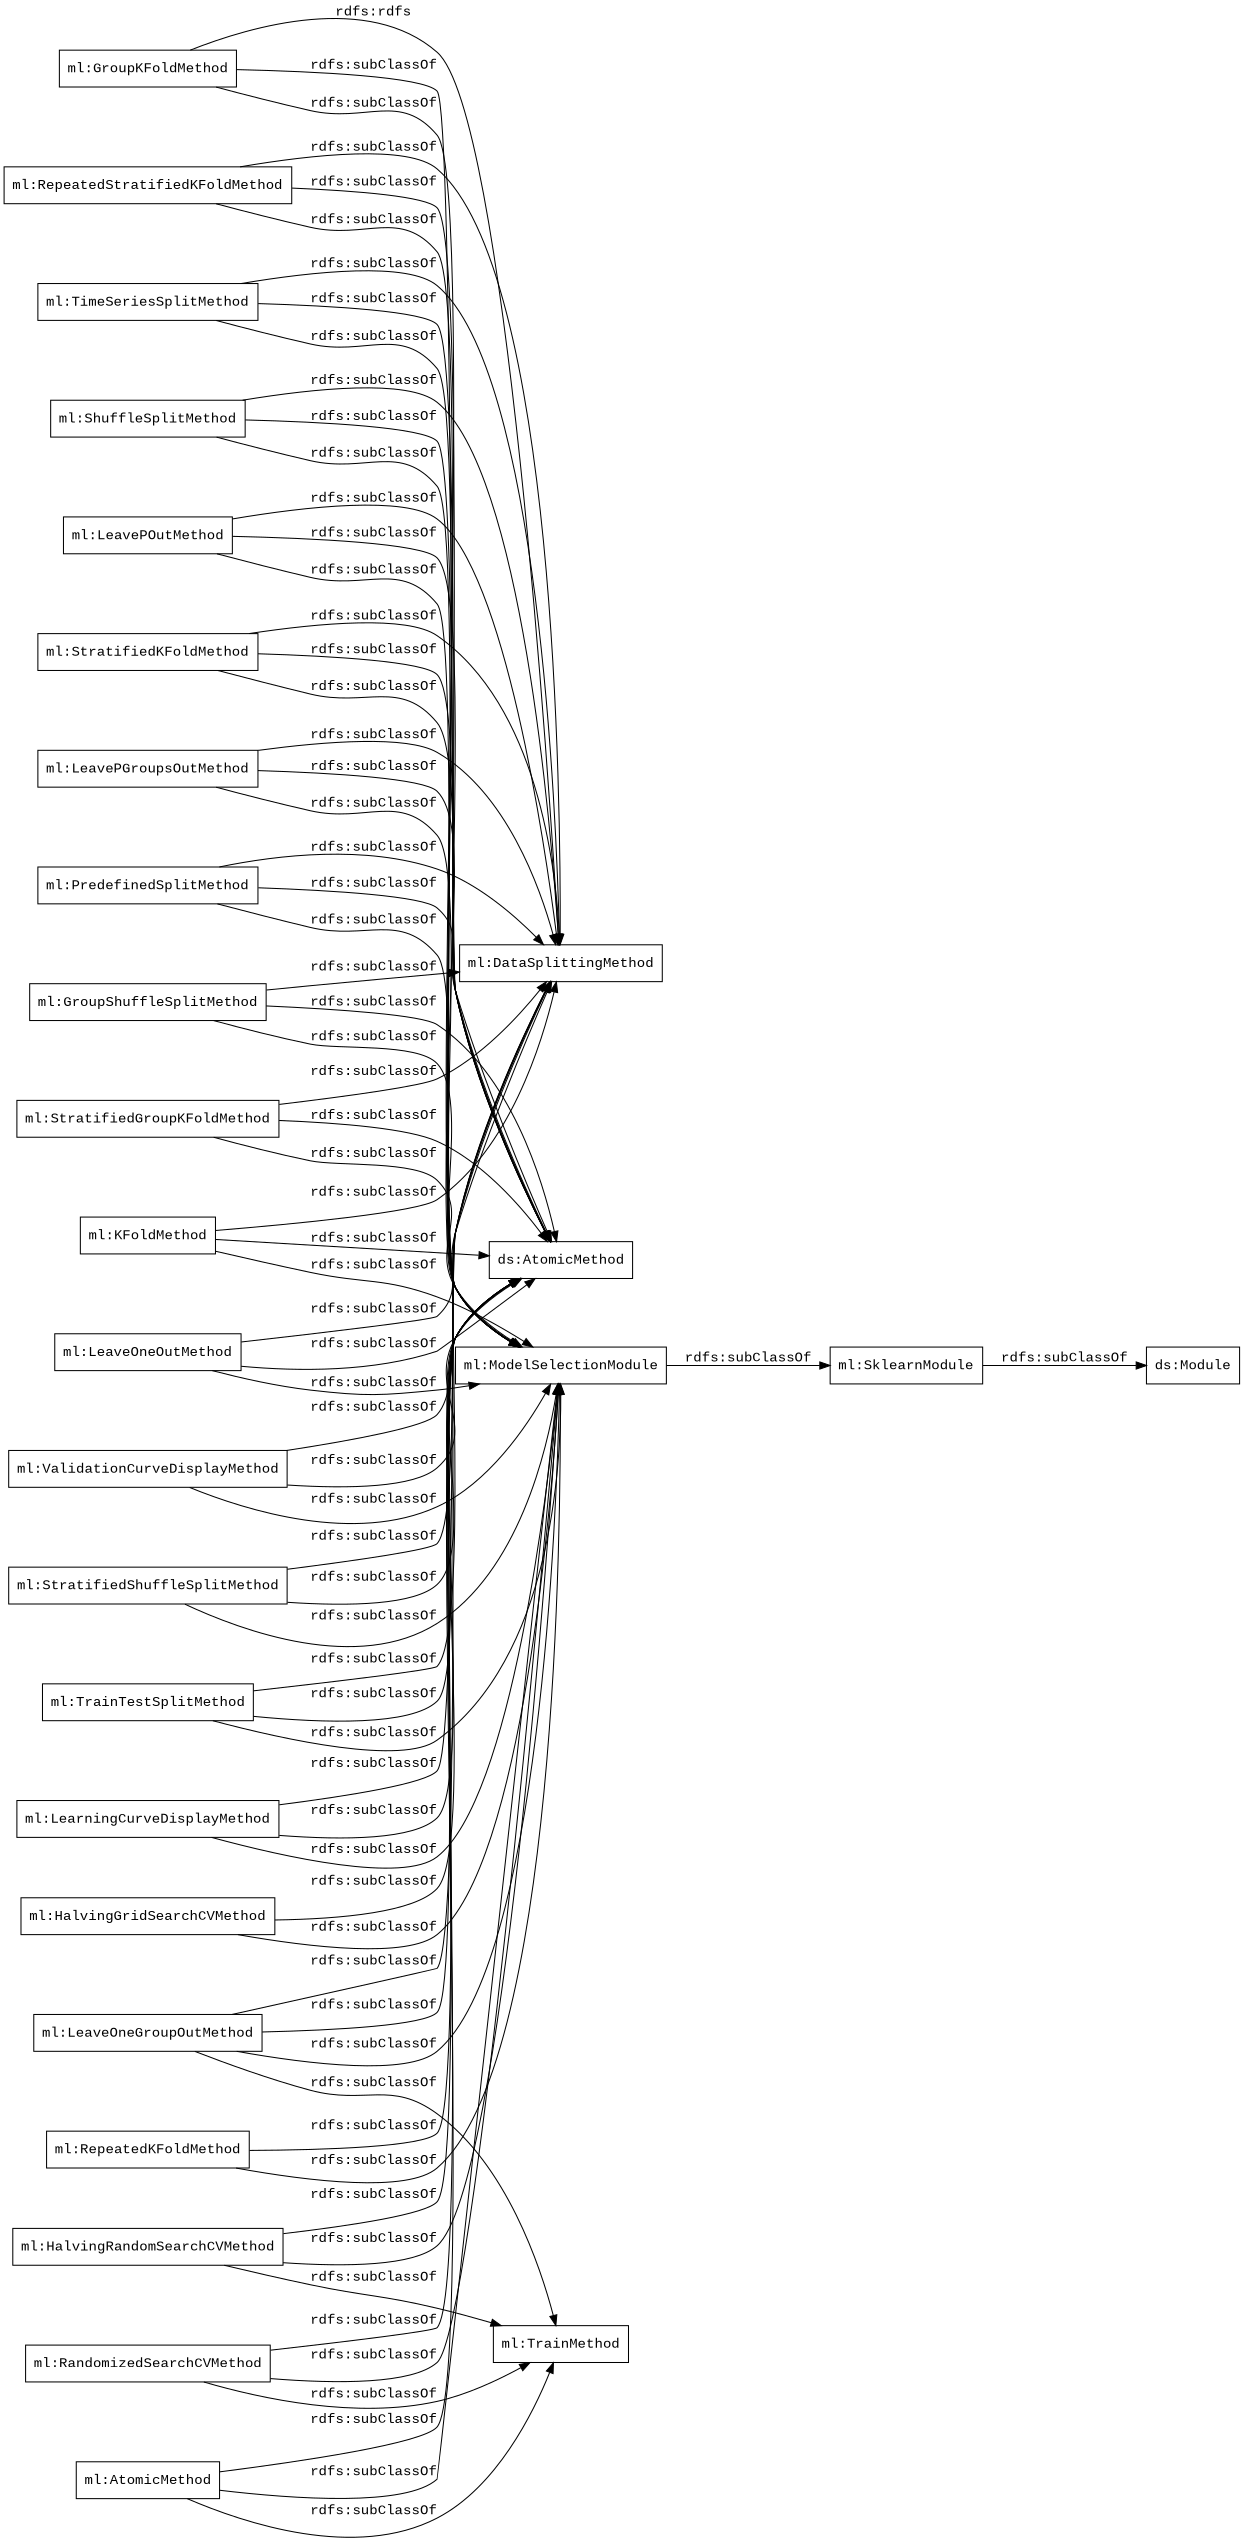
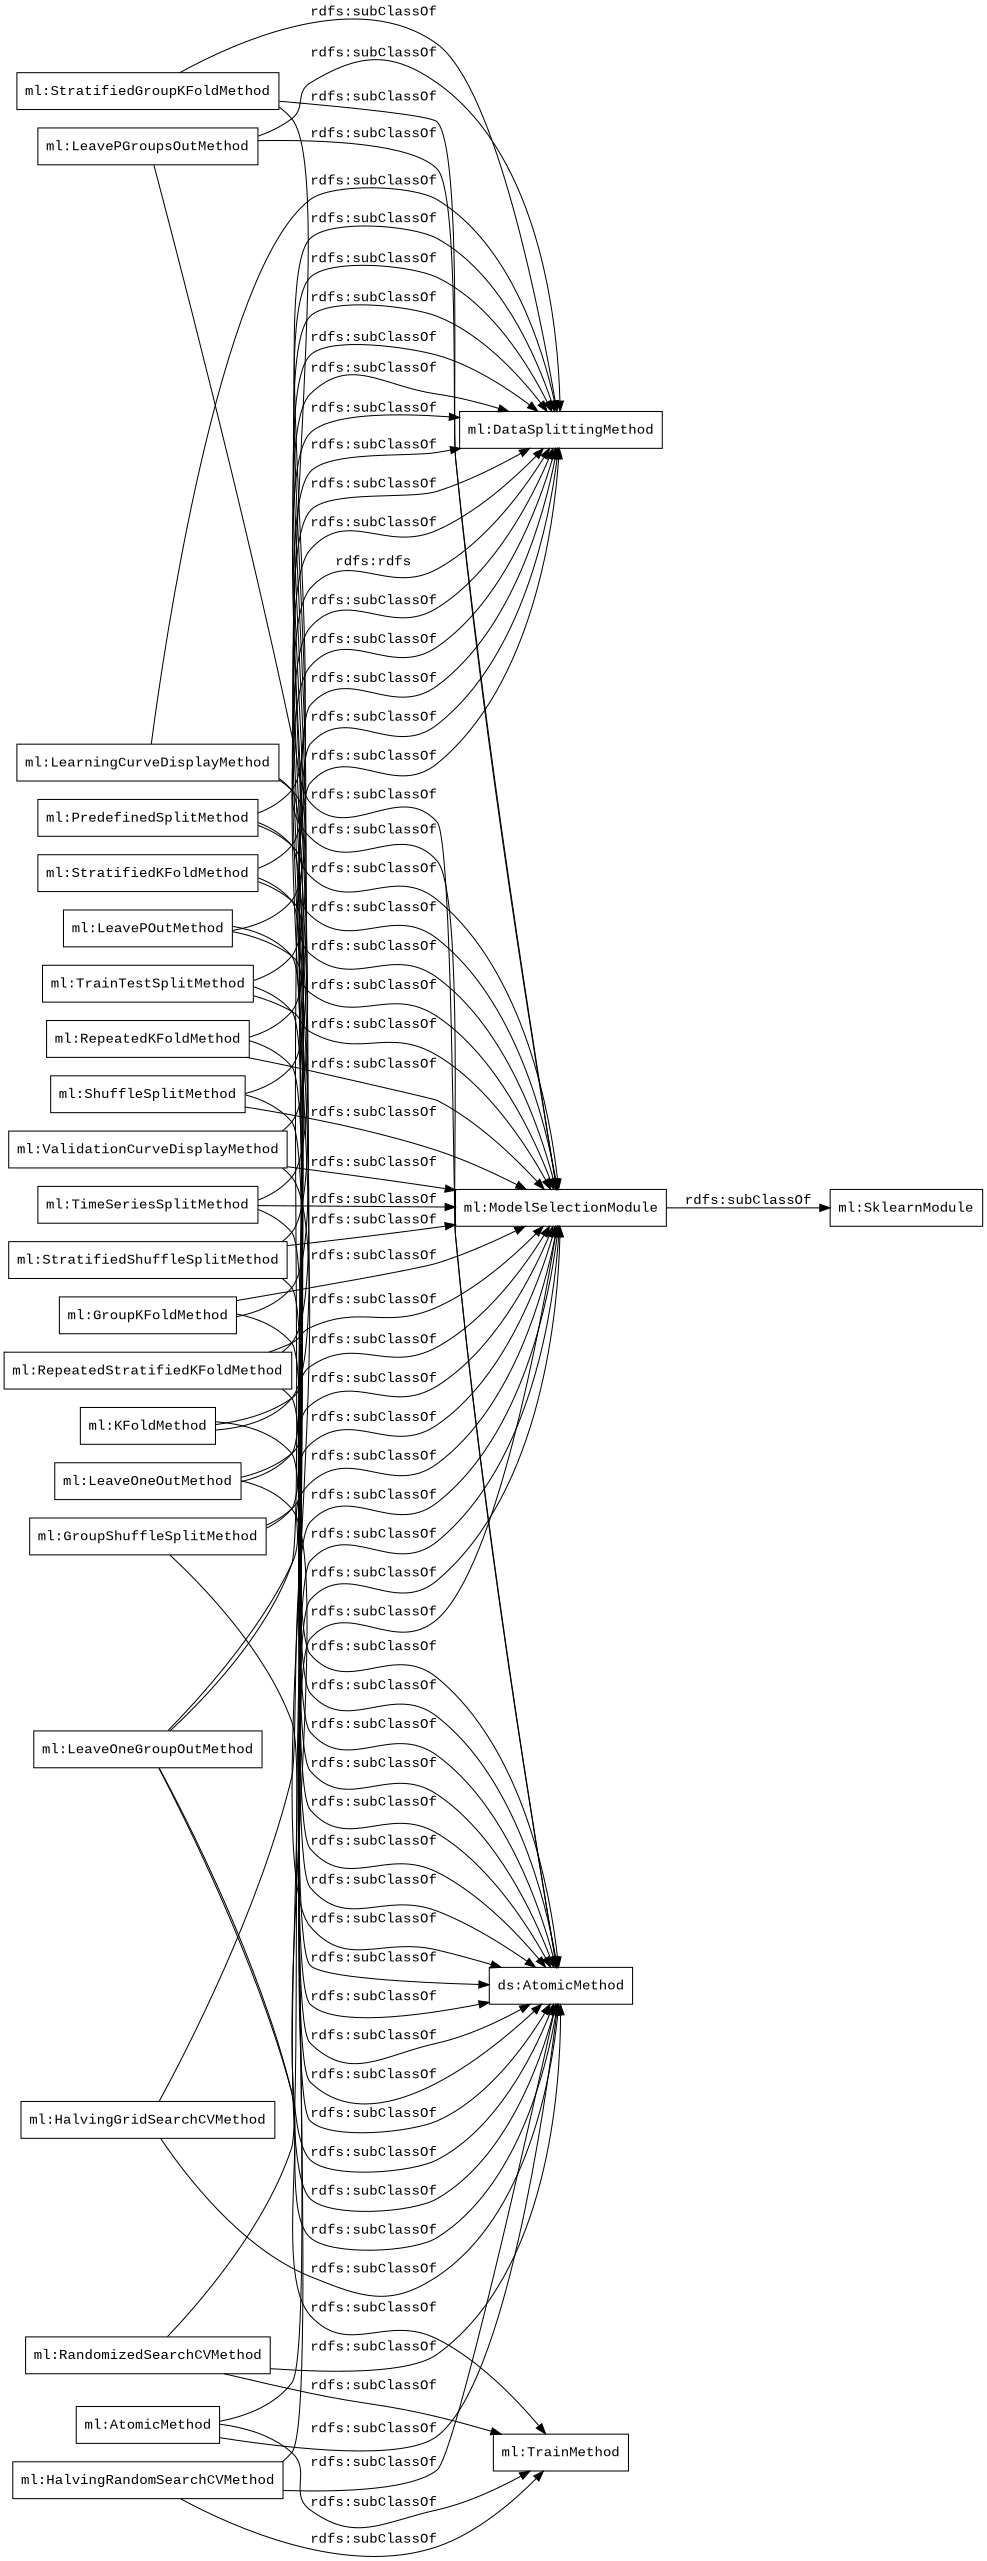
edge "ml:RepeatedKFoldMethod" -> "ml:DataSplittingMethod": added, label "rdfs:subClassOf"
node "ds:Module": removed
